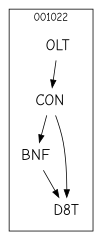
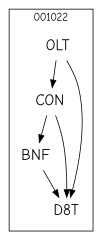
edge "OLT" -> "D8T": added
